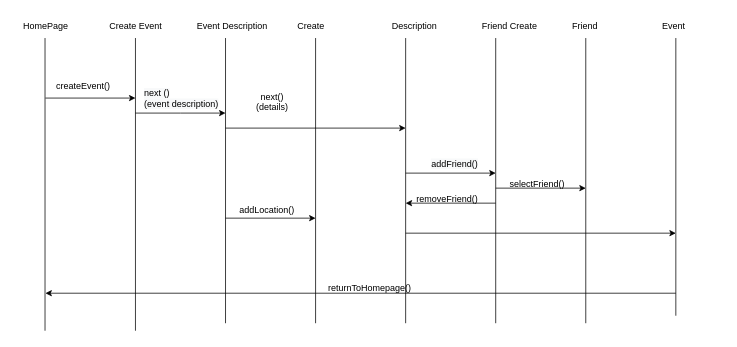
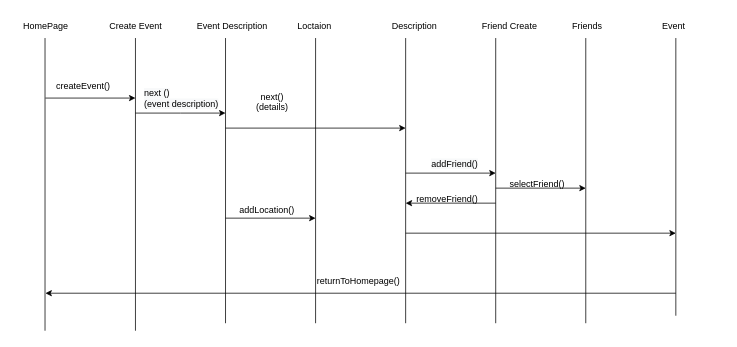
node "Create": label "Create" -> "Loctaion"
node "Friend": label "Friend" -> "Friends"
node "returnToHomepage()": moved (368, 293) -> (357, 285)
